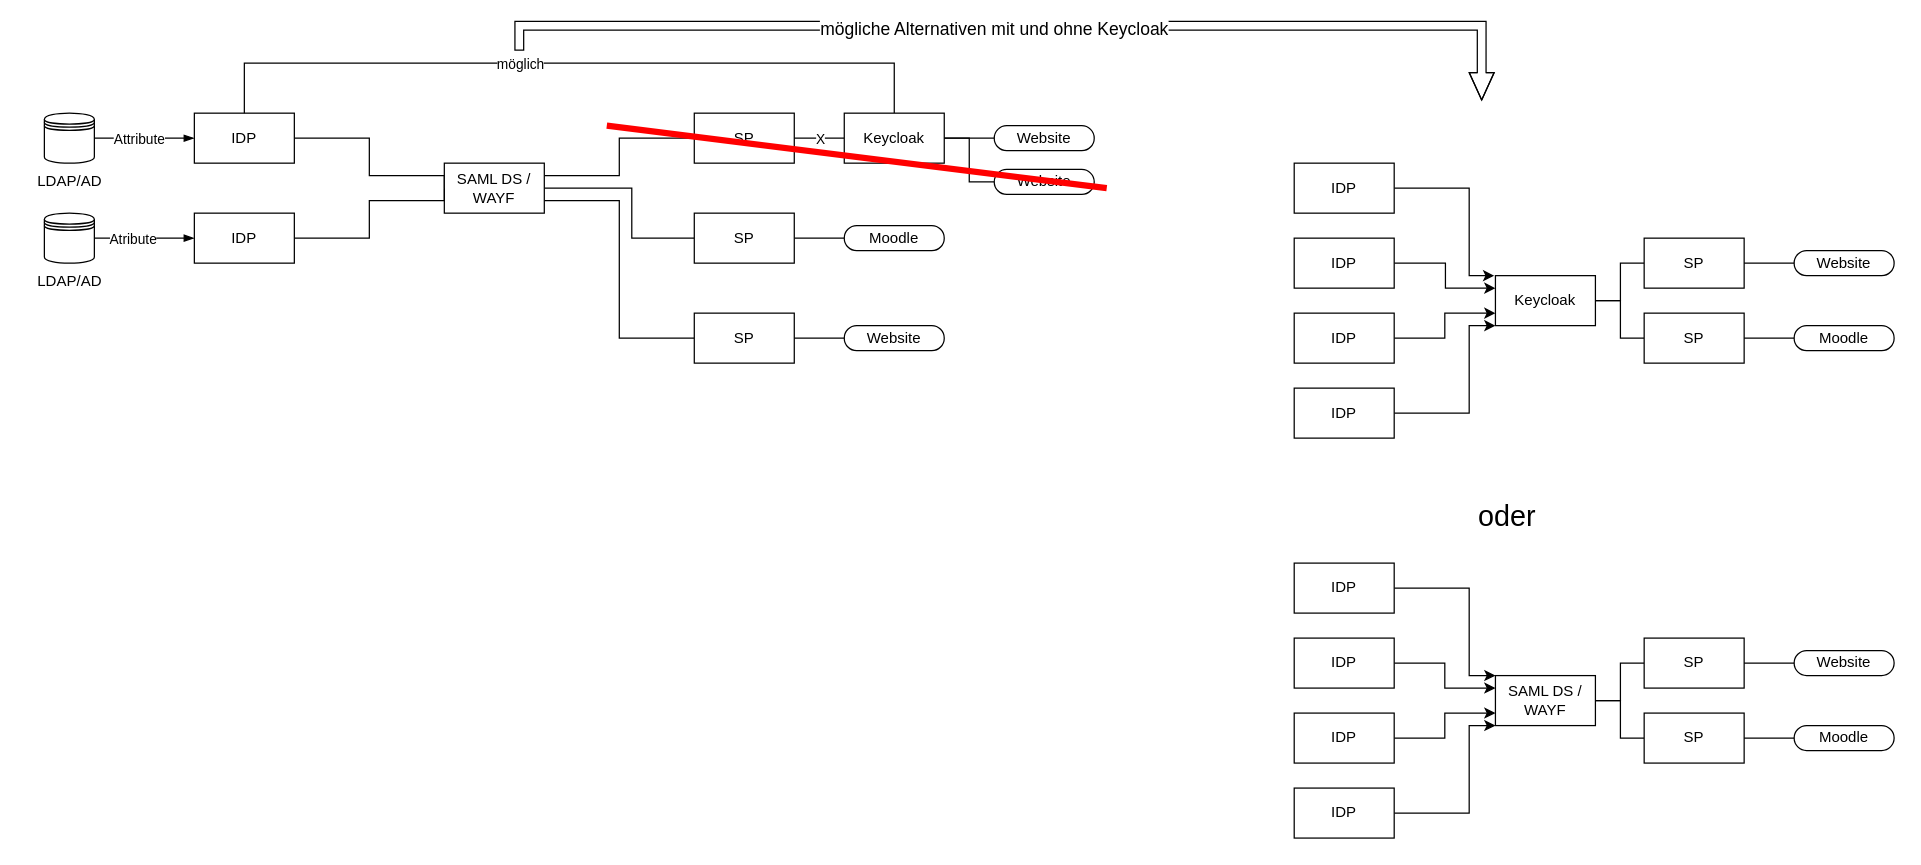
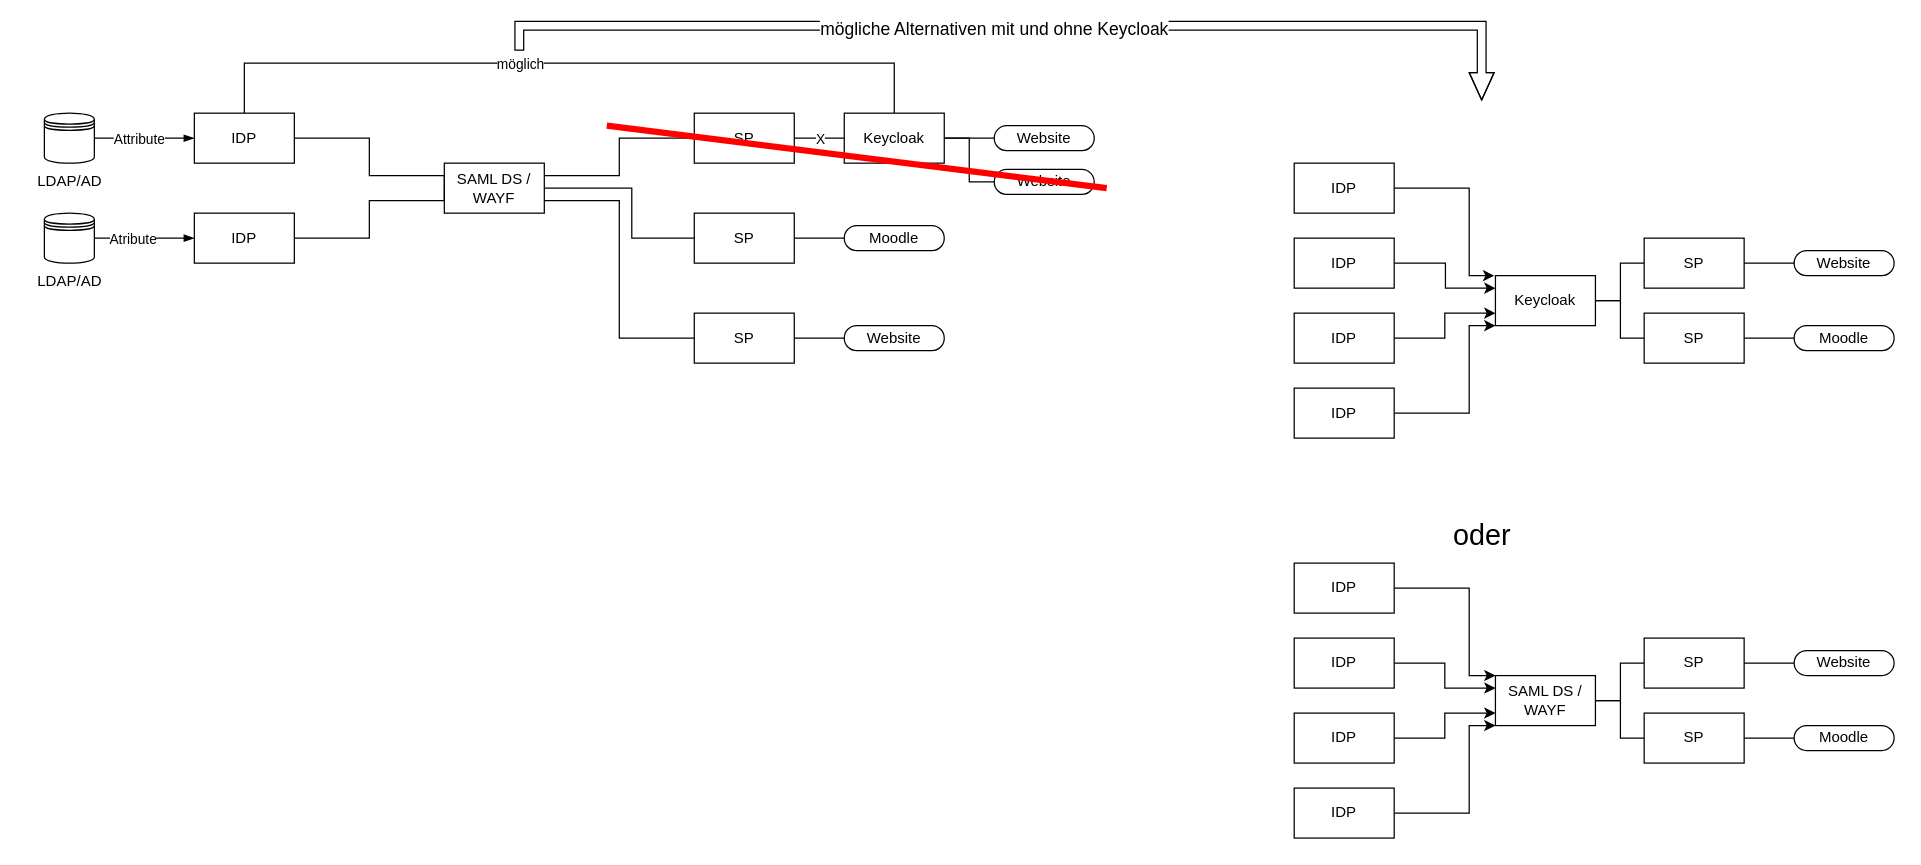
node "oder": moved (1507, 517) -> (1482, 536)
